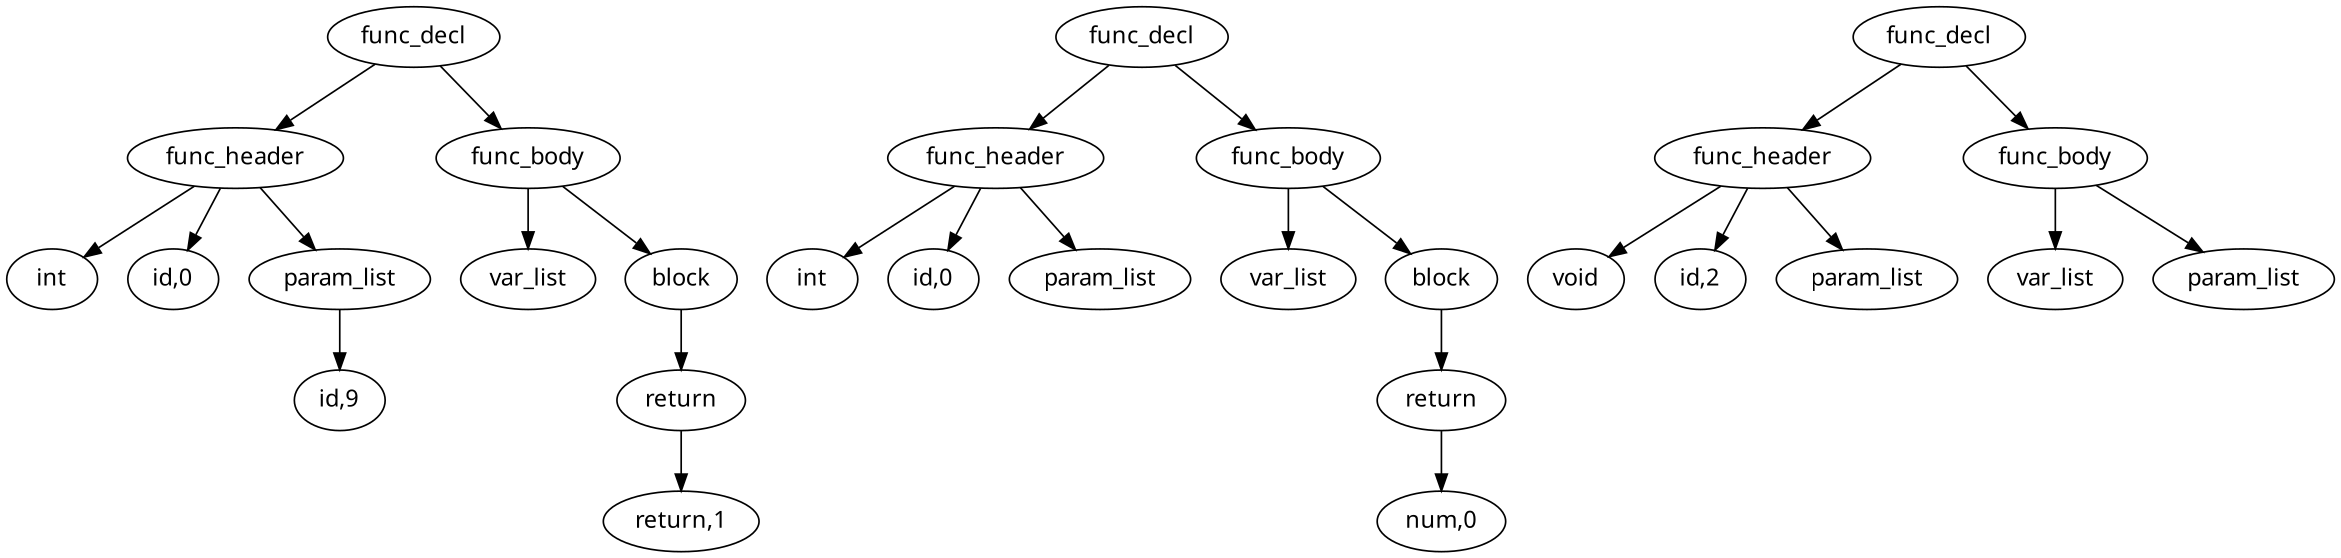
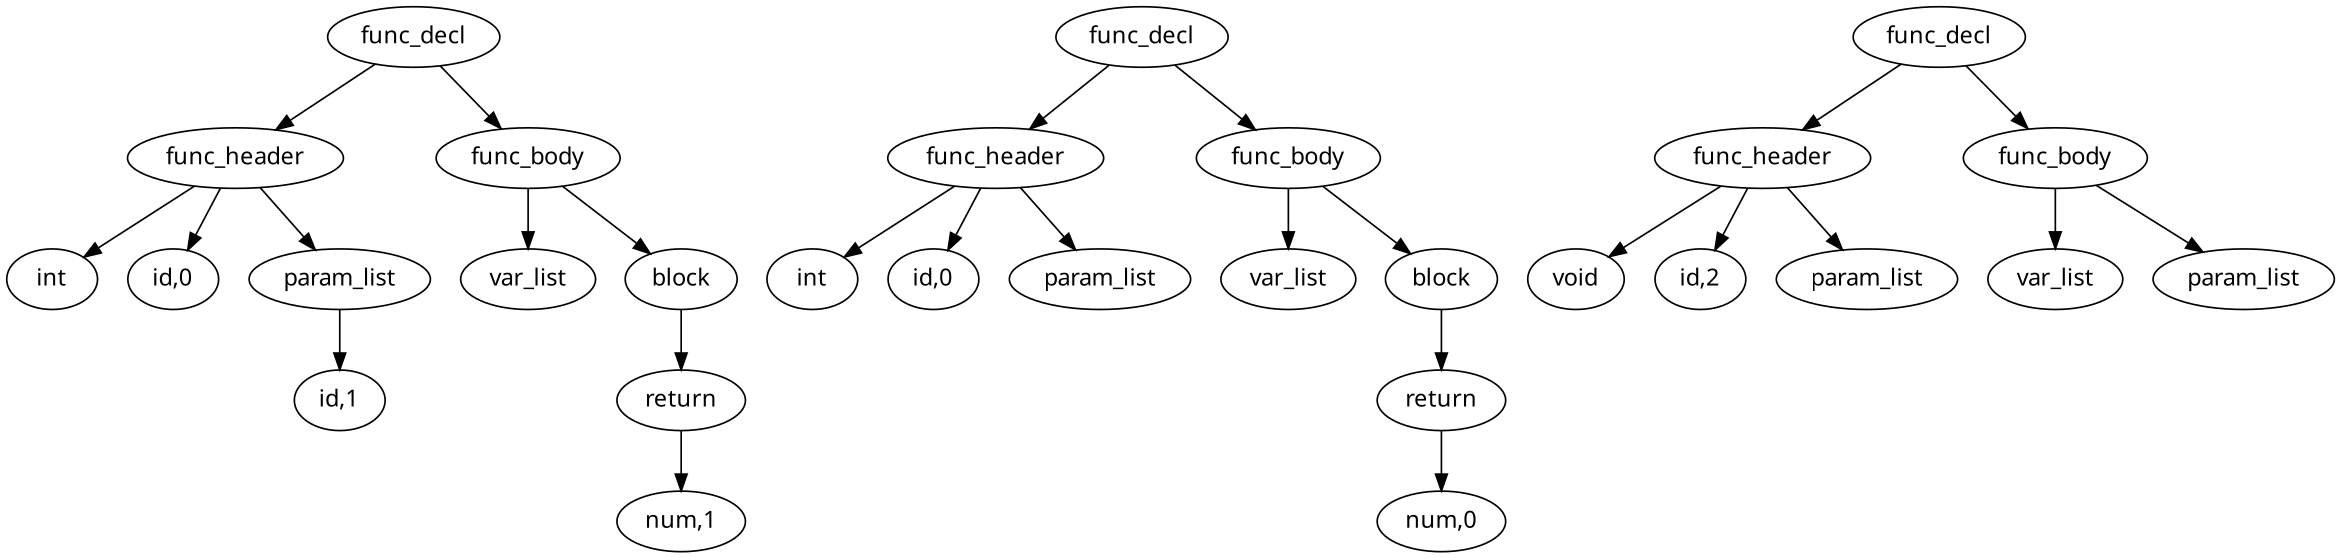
node "id,9": label "id,9" -> "id,1"
node "return,1": label "return,1" -> "num,1"
